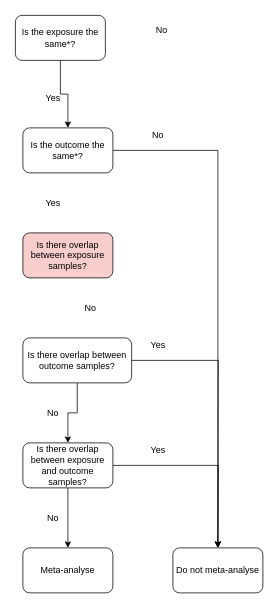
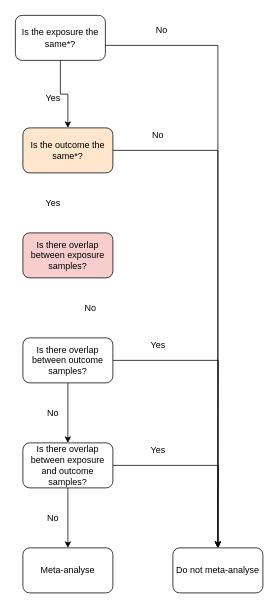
edge "Is the exposure the same*?" -> "Do not meta-analyse": added
node "Is the outcome the same*?": fillcolor #ffffff -> #ffe6cc
node "Is there overlap between outcome samples?": size 109x45 -> 90x45
